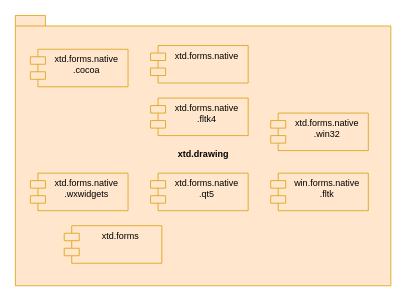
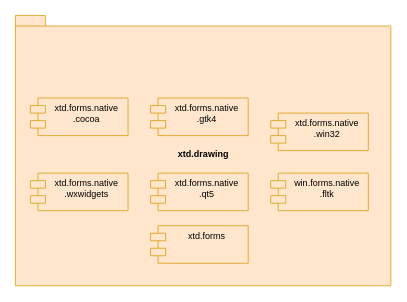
node "xtd.forms.native": removed
node "xtd.forms.native .cocoa": moved (79, 68) -> (79, 117)
node "xtd.forms.native .fltk4": label "xtd.forms.native .fltk4" -> "xtd.forms.native .gtk4"
node "xtd.forms": moved (113, 244) -> (199, 244)
